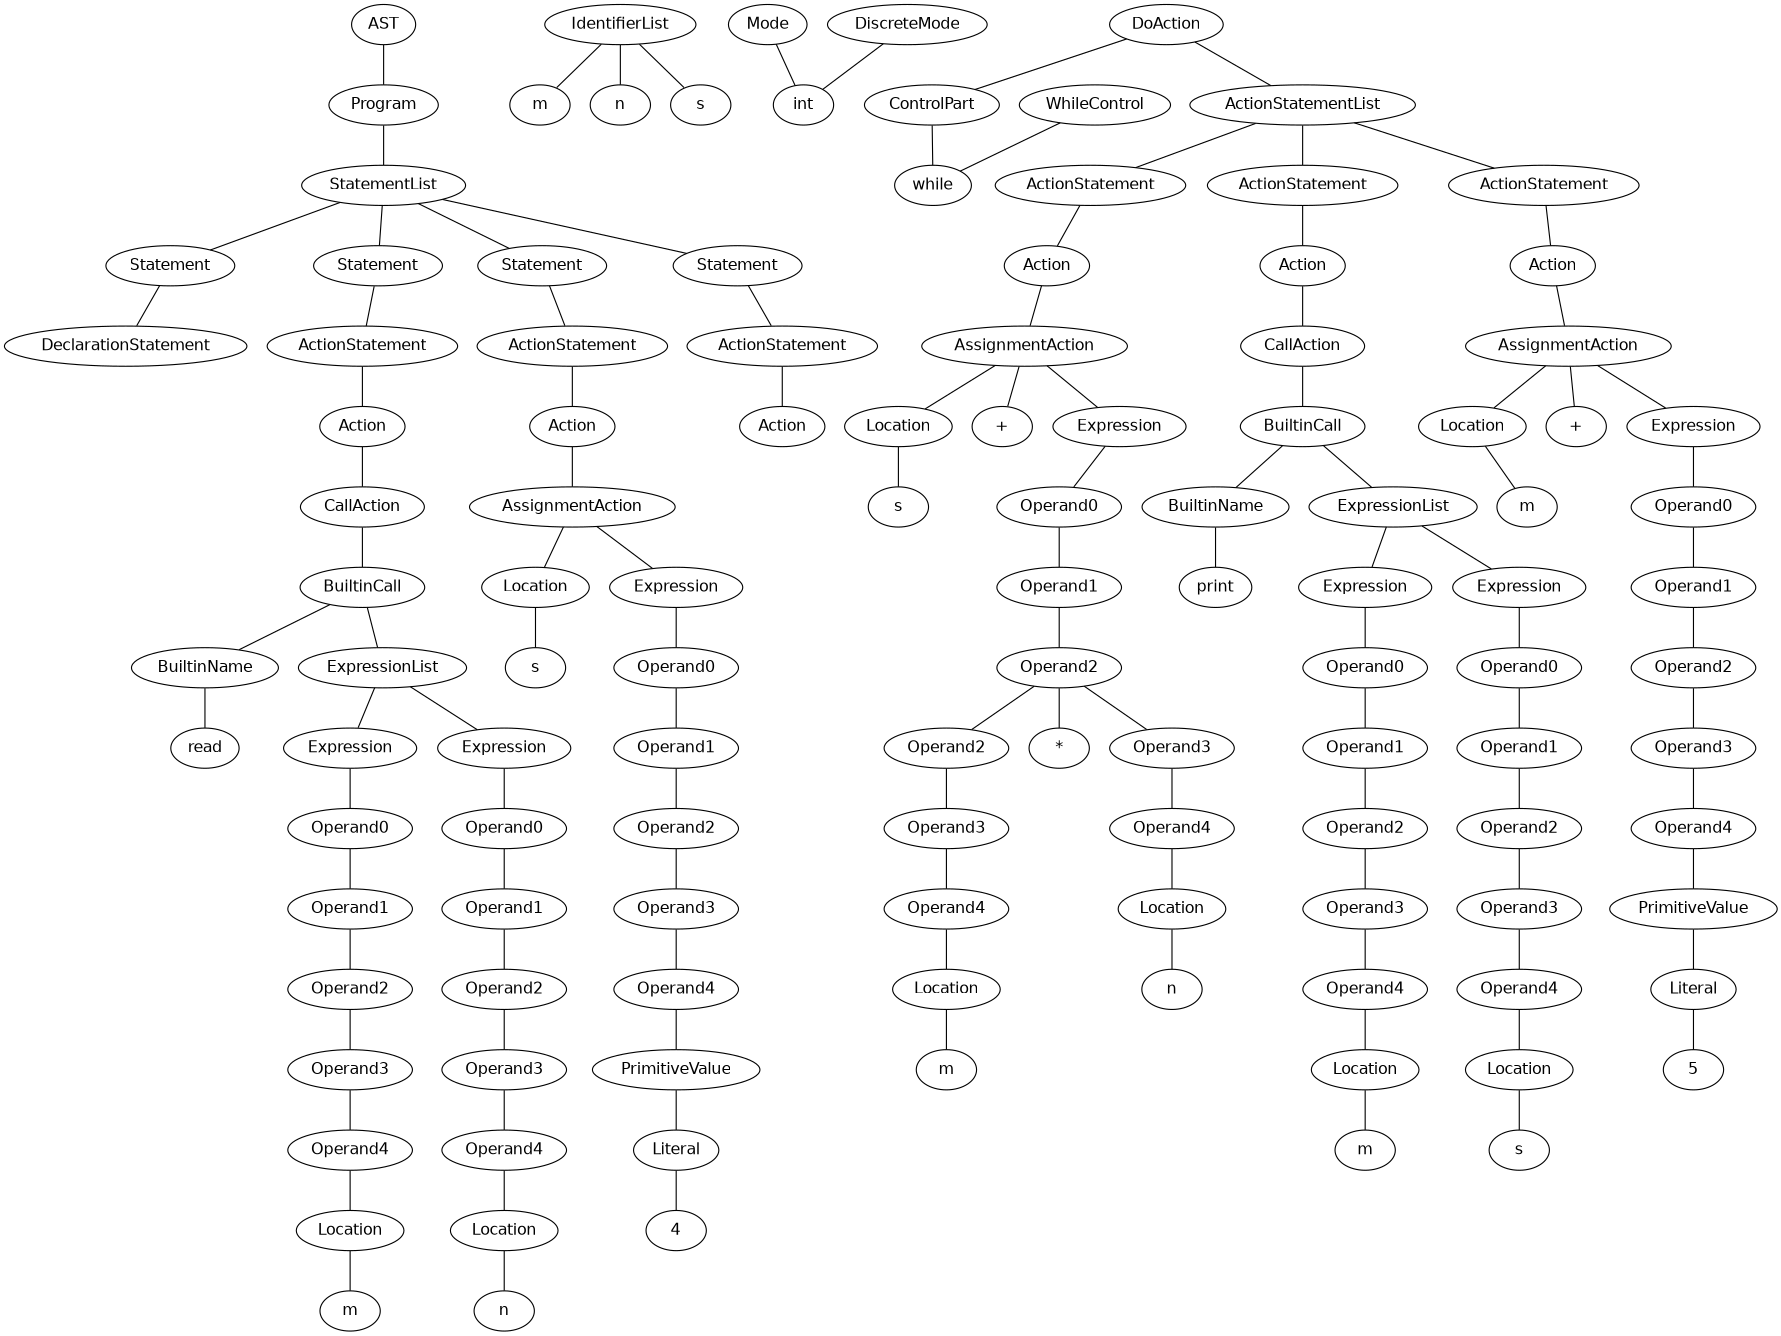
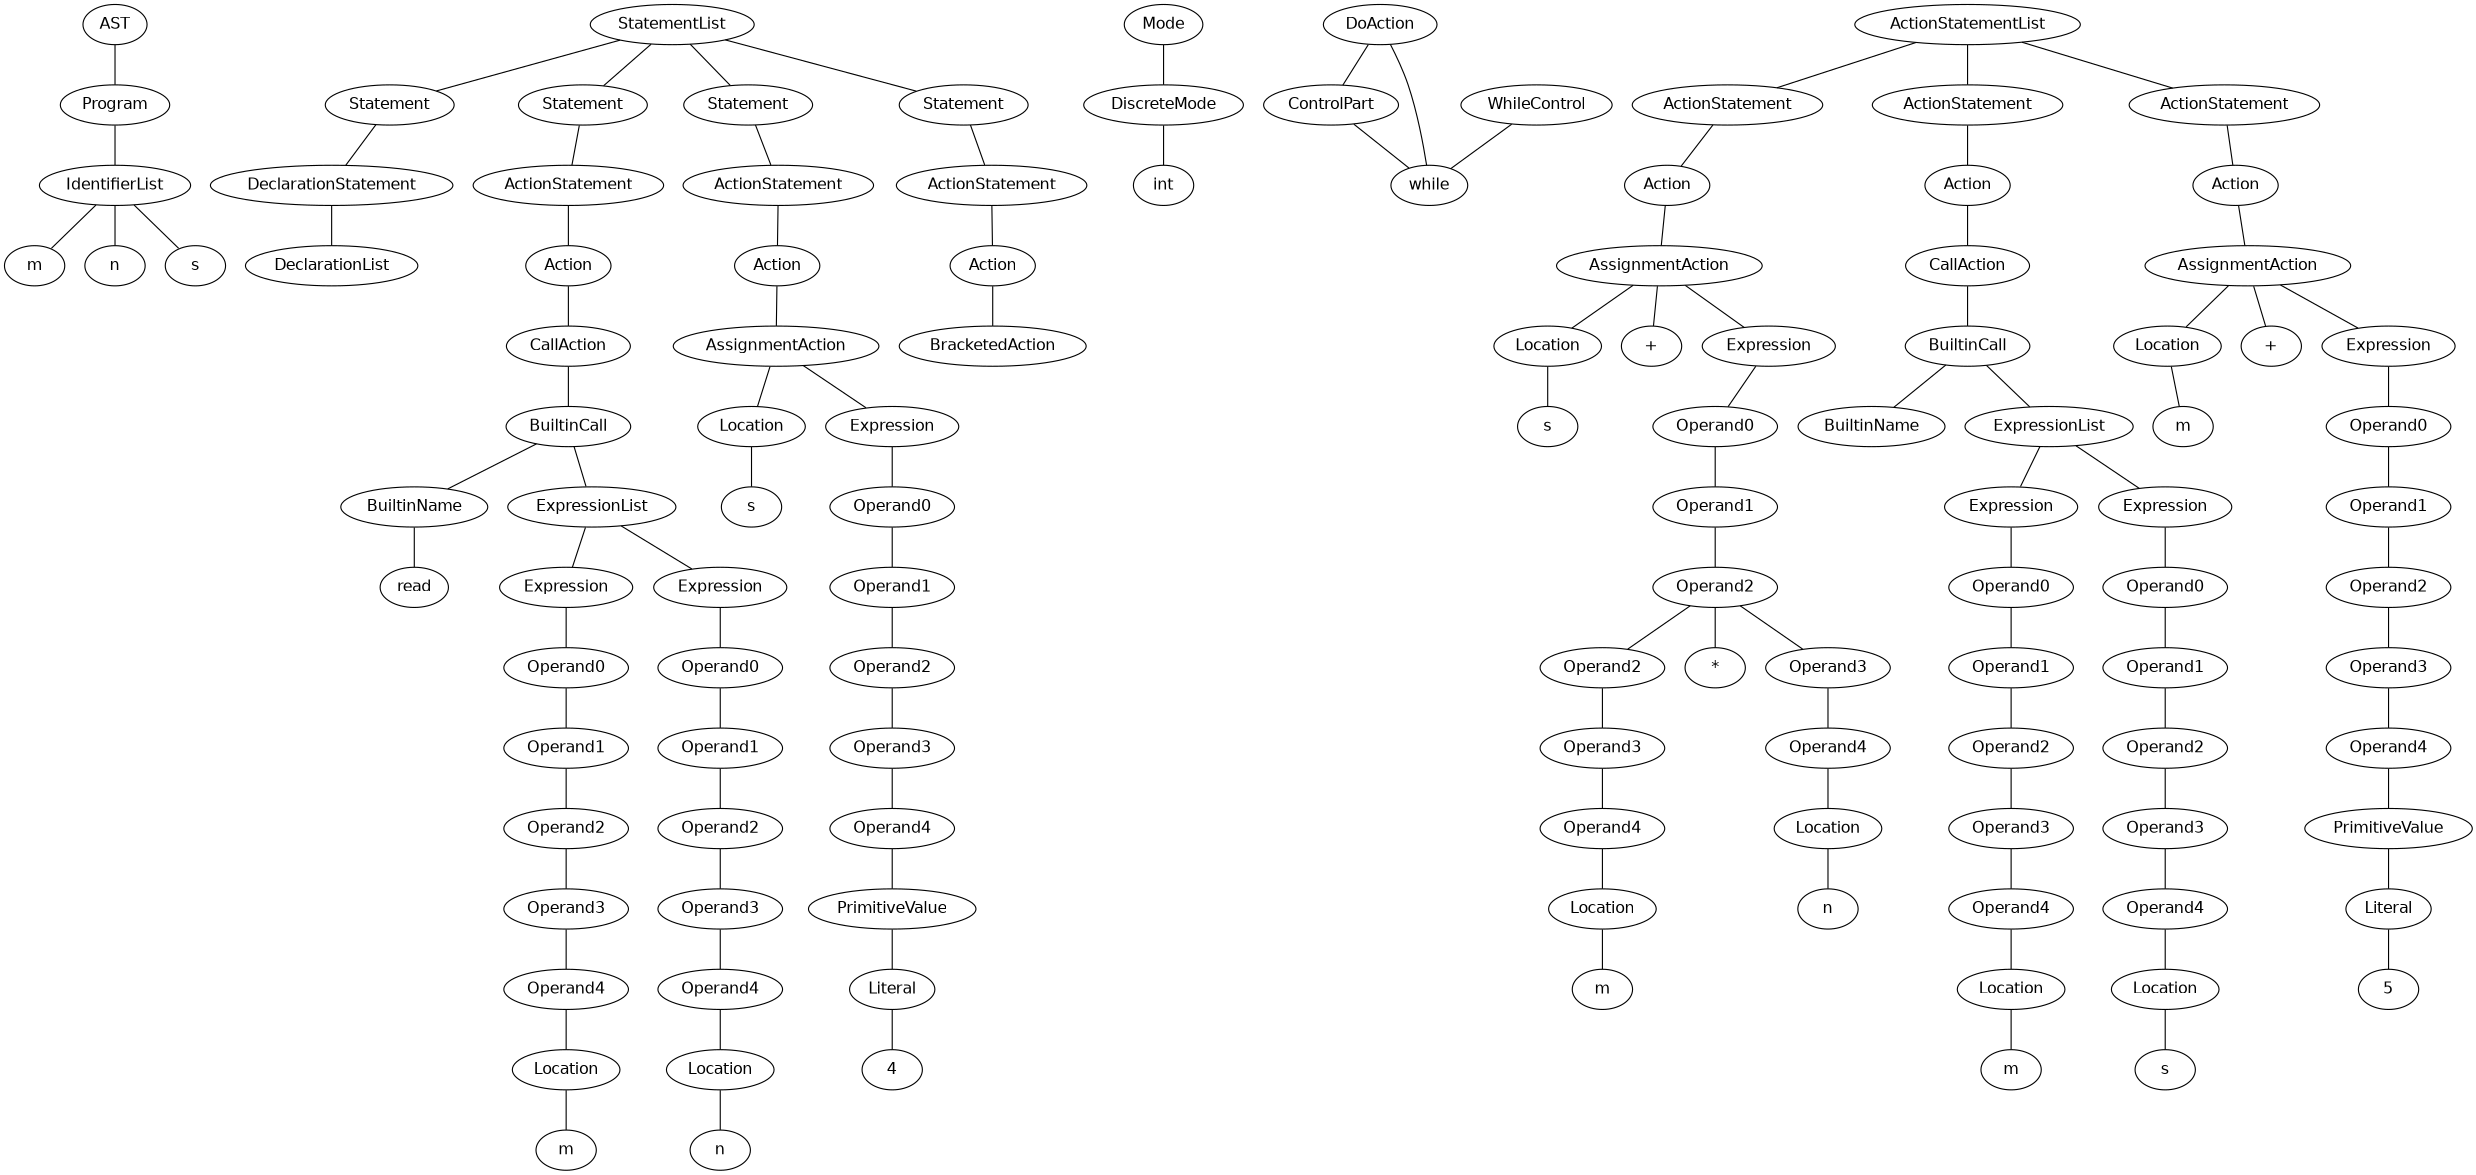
edge "DoAction" -- "ActionStatementList": now "DoAction" -- "while"
edge "Mode" -- "int": now "Mode" -- "DiscreteMode"
edge "Program" -- "StatementList": now "Program" -- "IdentifierList"
node "DeclarationList": added
node "BracketedAction": added
node "print": removed
